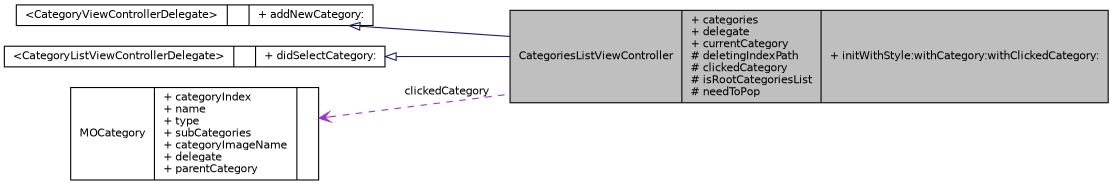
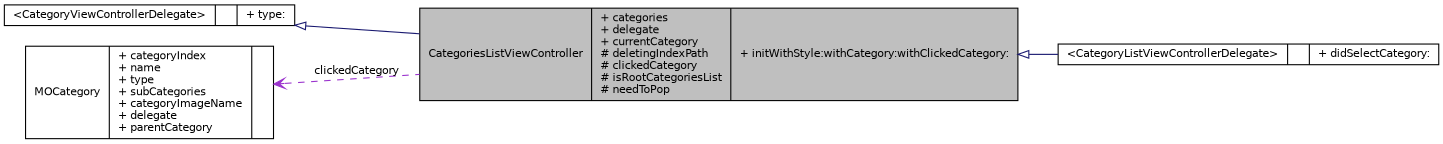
node "<CategoryViewControllerDelegate>": text "+ addNewCategory:" -> "+ type:"
edge "CategoriesListViewController" -> "<CategoryListViewControllerDelegate>": reversed
